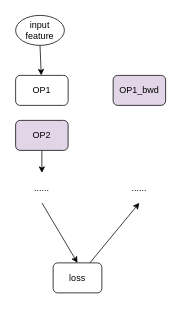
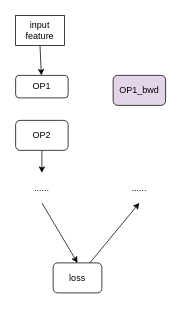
node "input feature": shape ellipse -> rectangle
node "OP1": size 53x30 -> 53x23
node "OP2": fillcolor #e1d5e7 -> #ffffff
